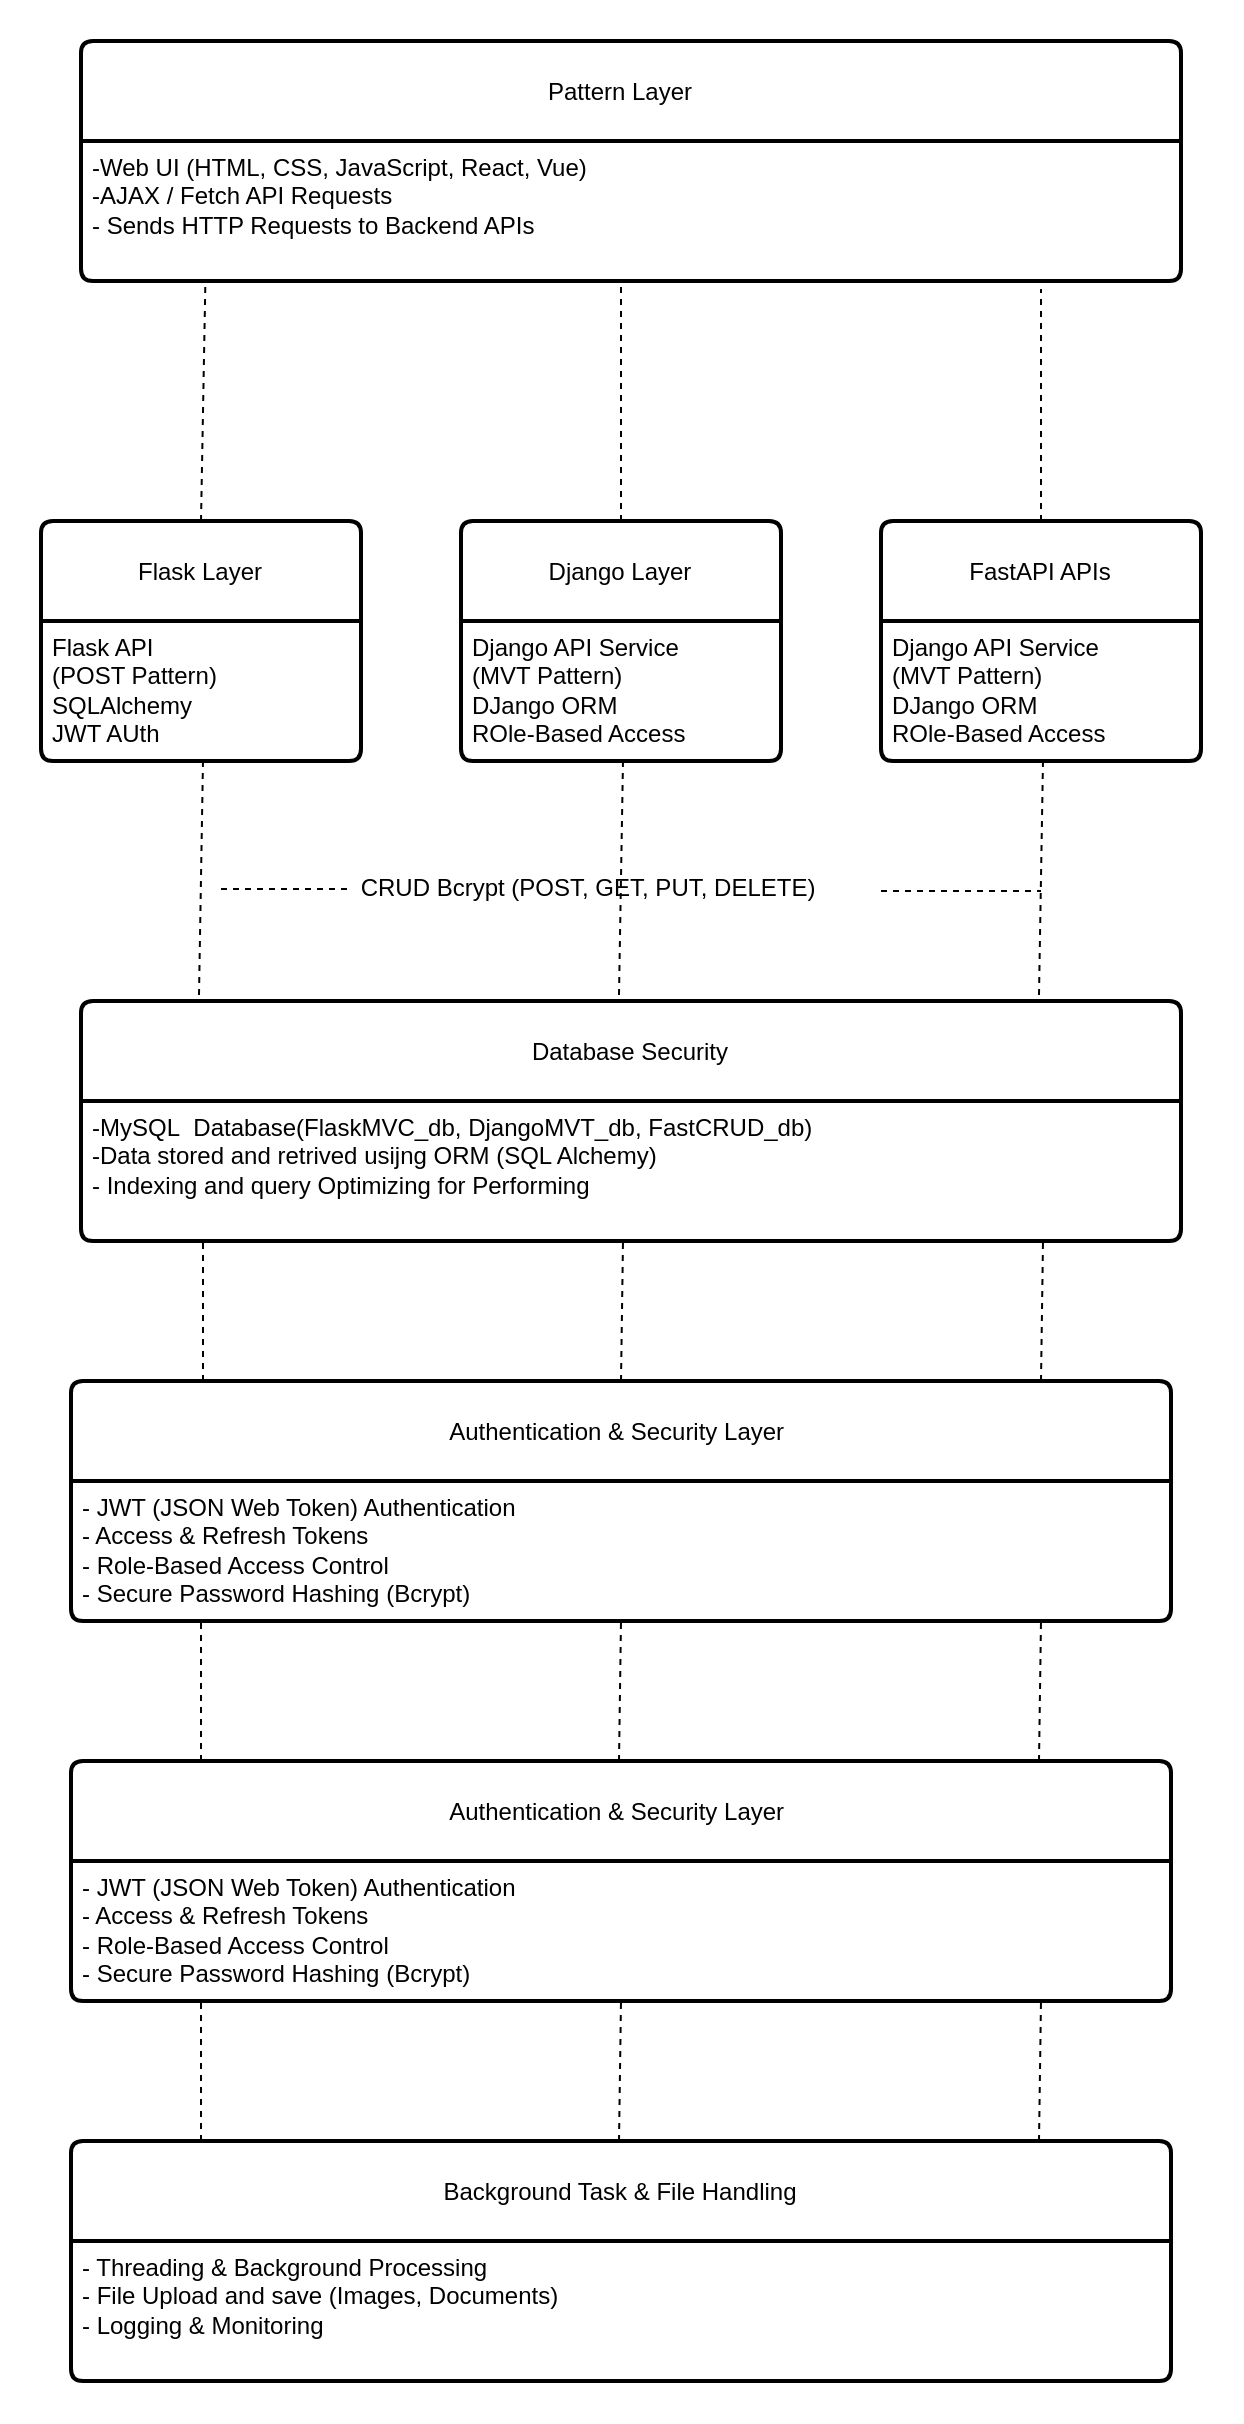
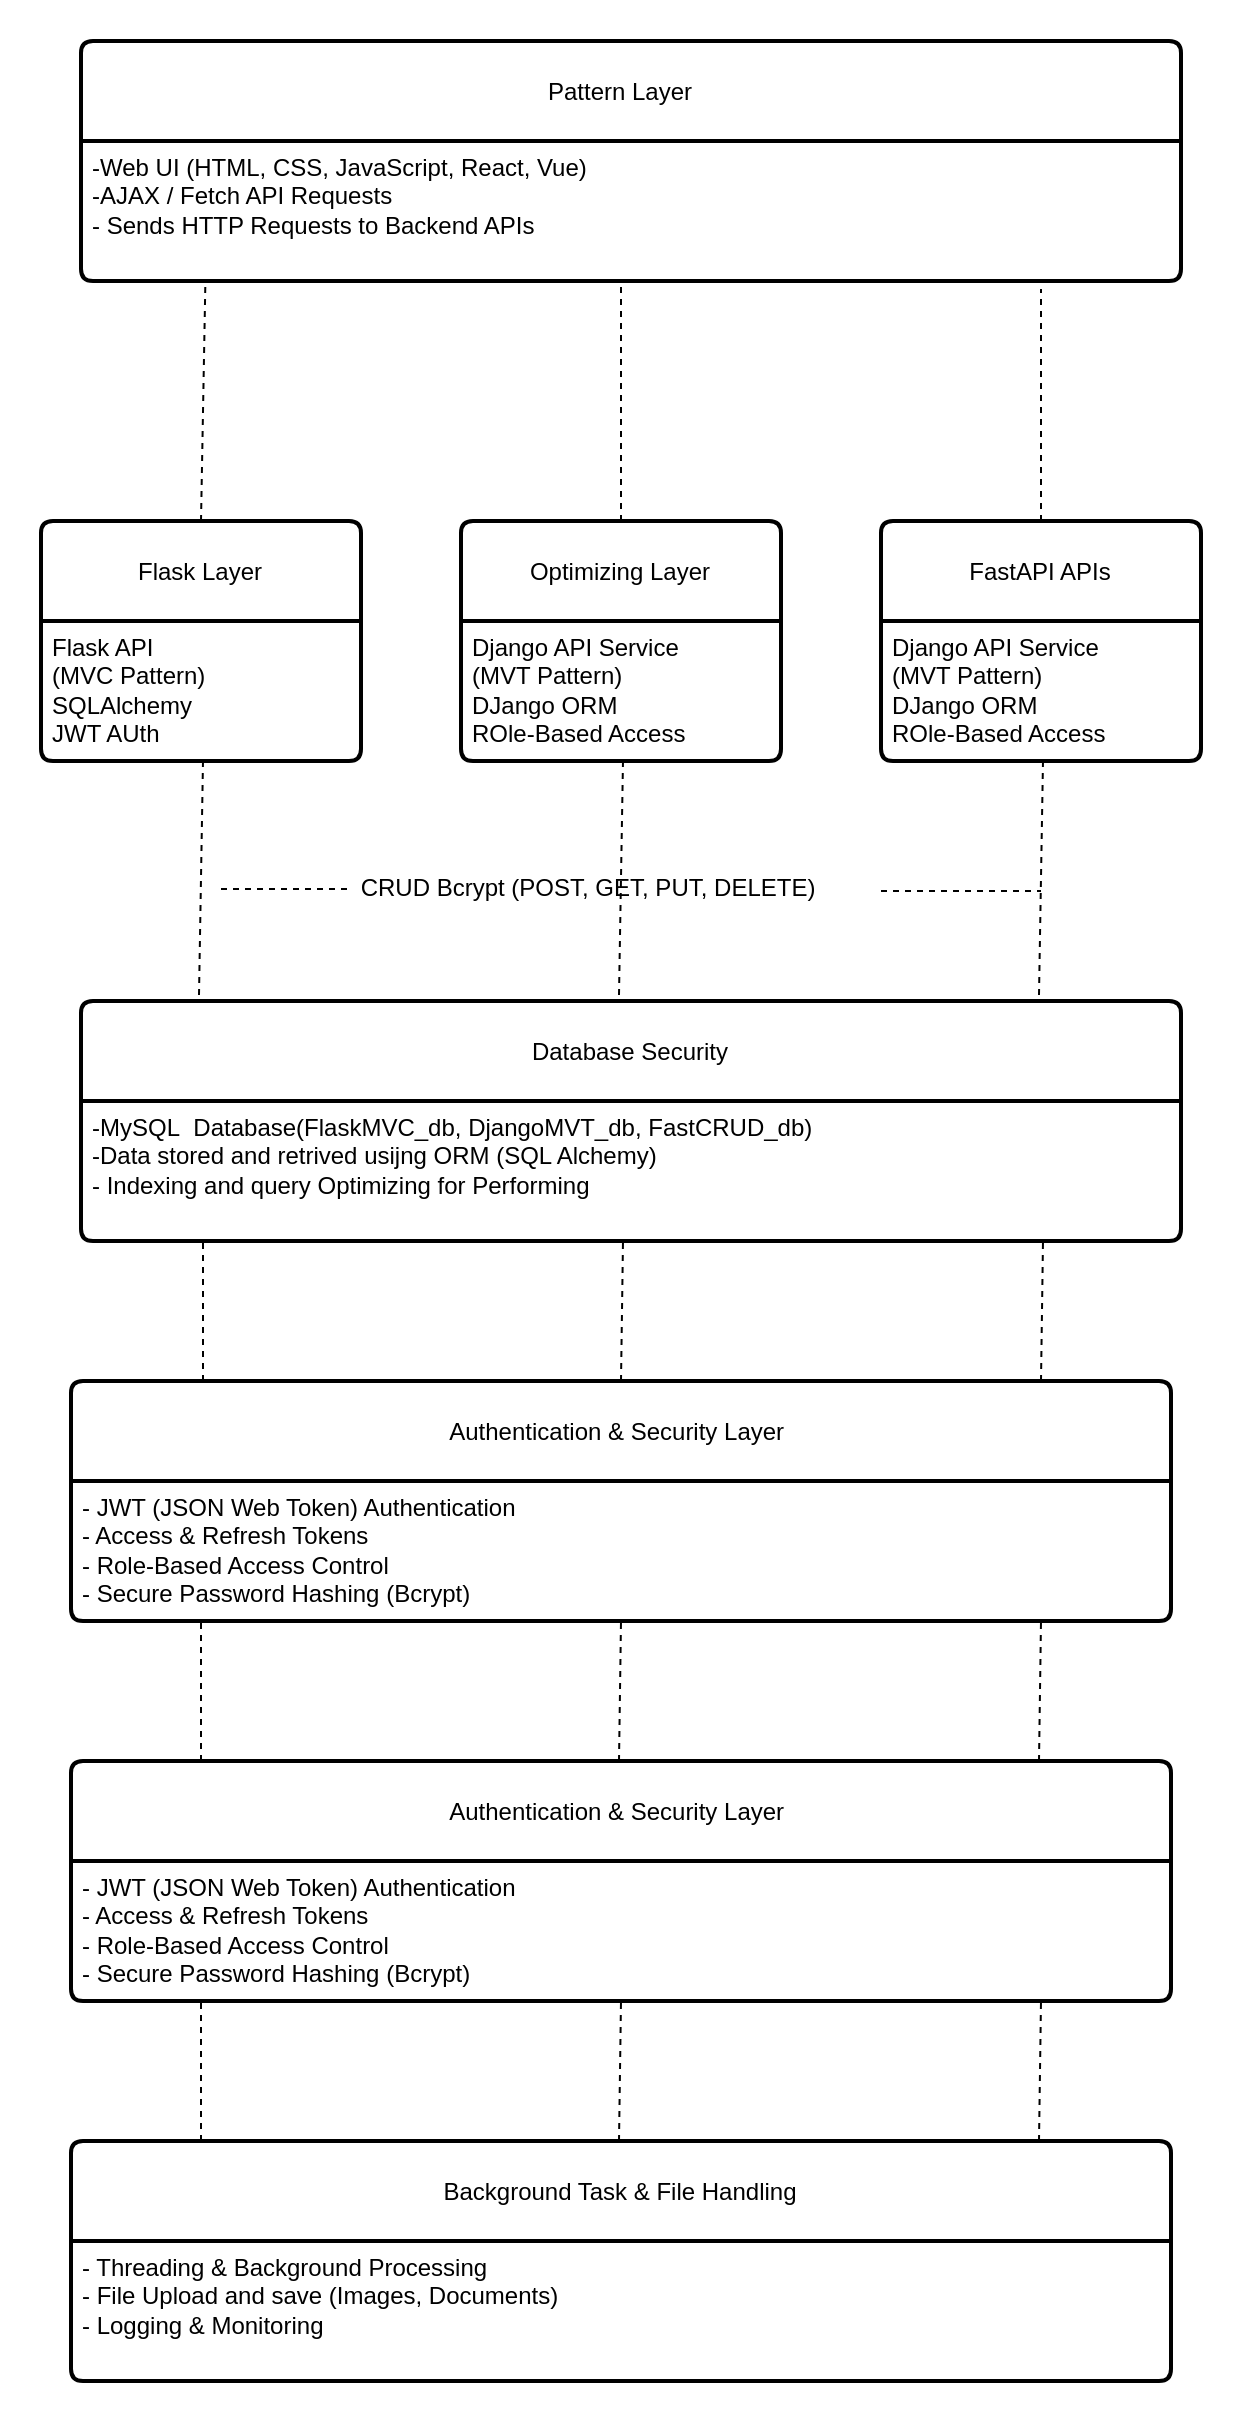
node "Django Layer": label "Django Layer" -> "Optimizing Layer"
node "Flask API (POST Pattern) SQLAlchemy JWT AUth": label "Flask API (POST Pattern) SQLAlchemy JWT AUth" -> "Flask API (MVC Pattern) SQLAlchemy JWT AUth"
